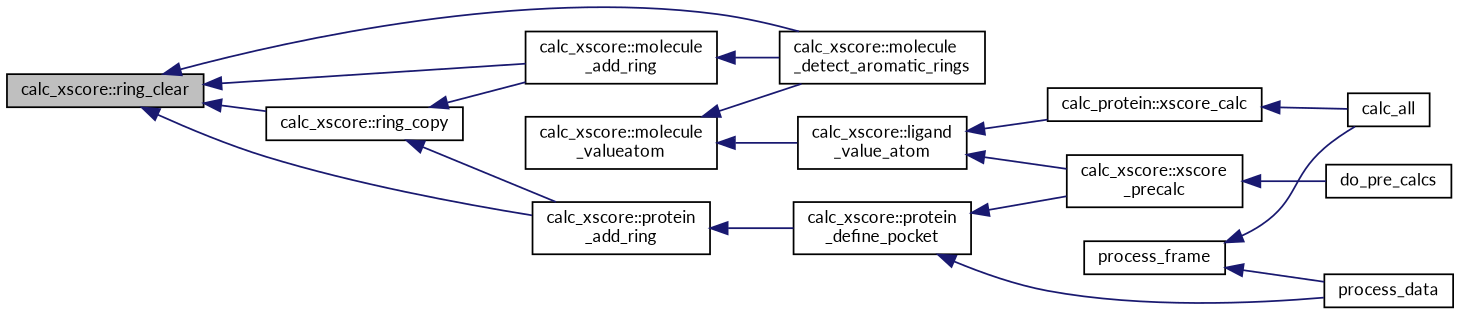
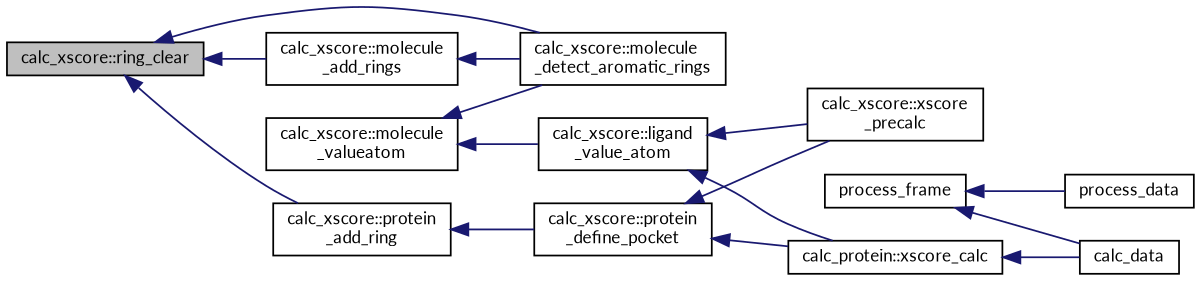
node "calc_xscore::molecule _add_ring": label "calc_xscore::molecule _add_ring" -> "calc_xscore::molecule _add_rings"
node "calc_all": label "calc_all" -> "calc_data"
node "calc_xscore::ring_copy": removed
node "do_pre_calcs": removed
edge "process_data" -> "calc_xscore::protein _define_pocket": now "calc_protein::xscore_calc" -> "calc_xscore::protein _define_pocket"
